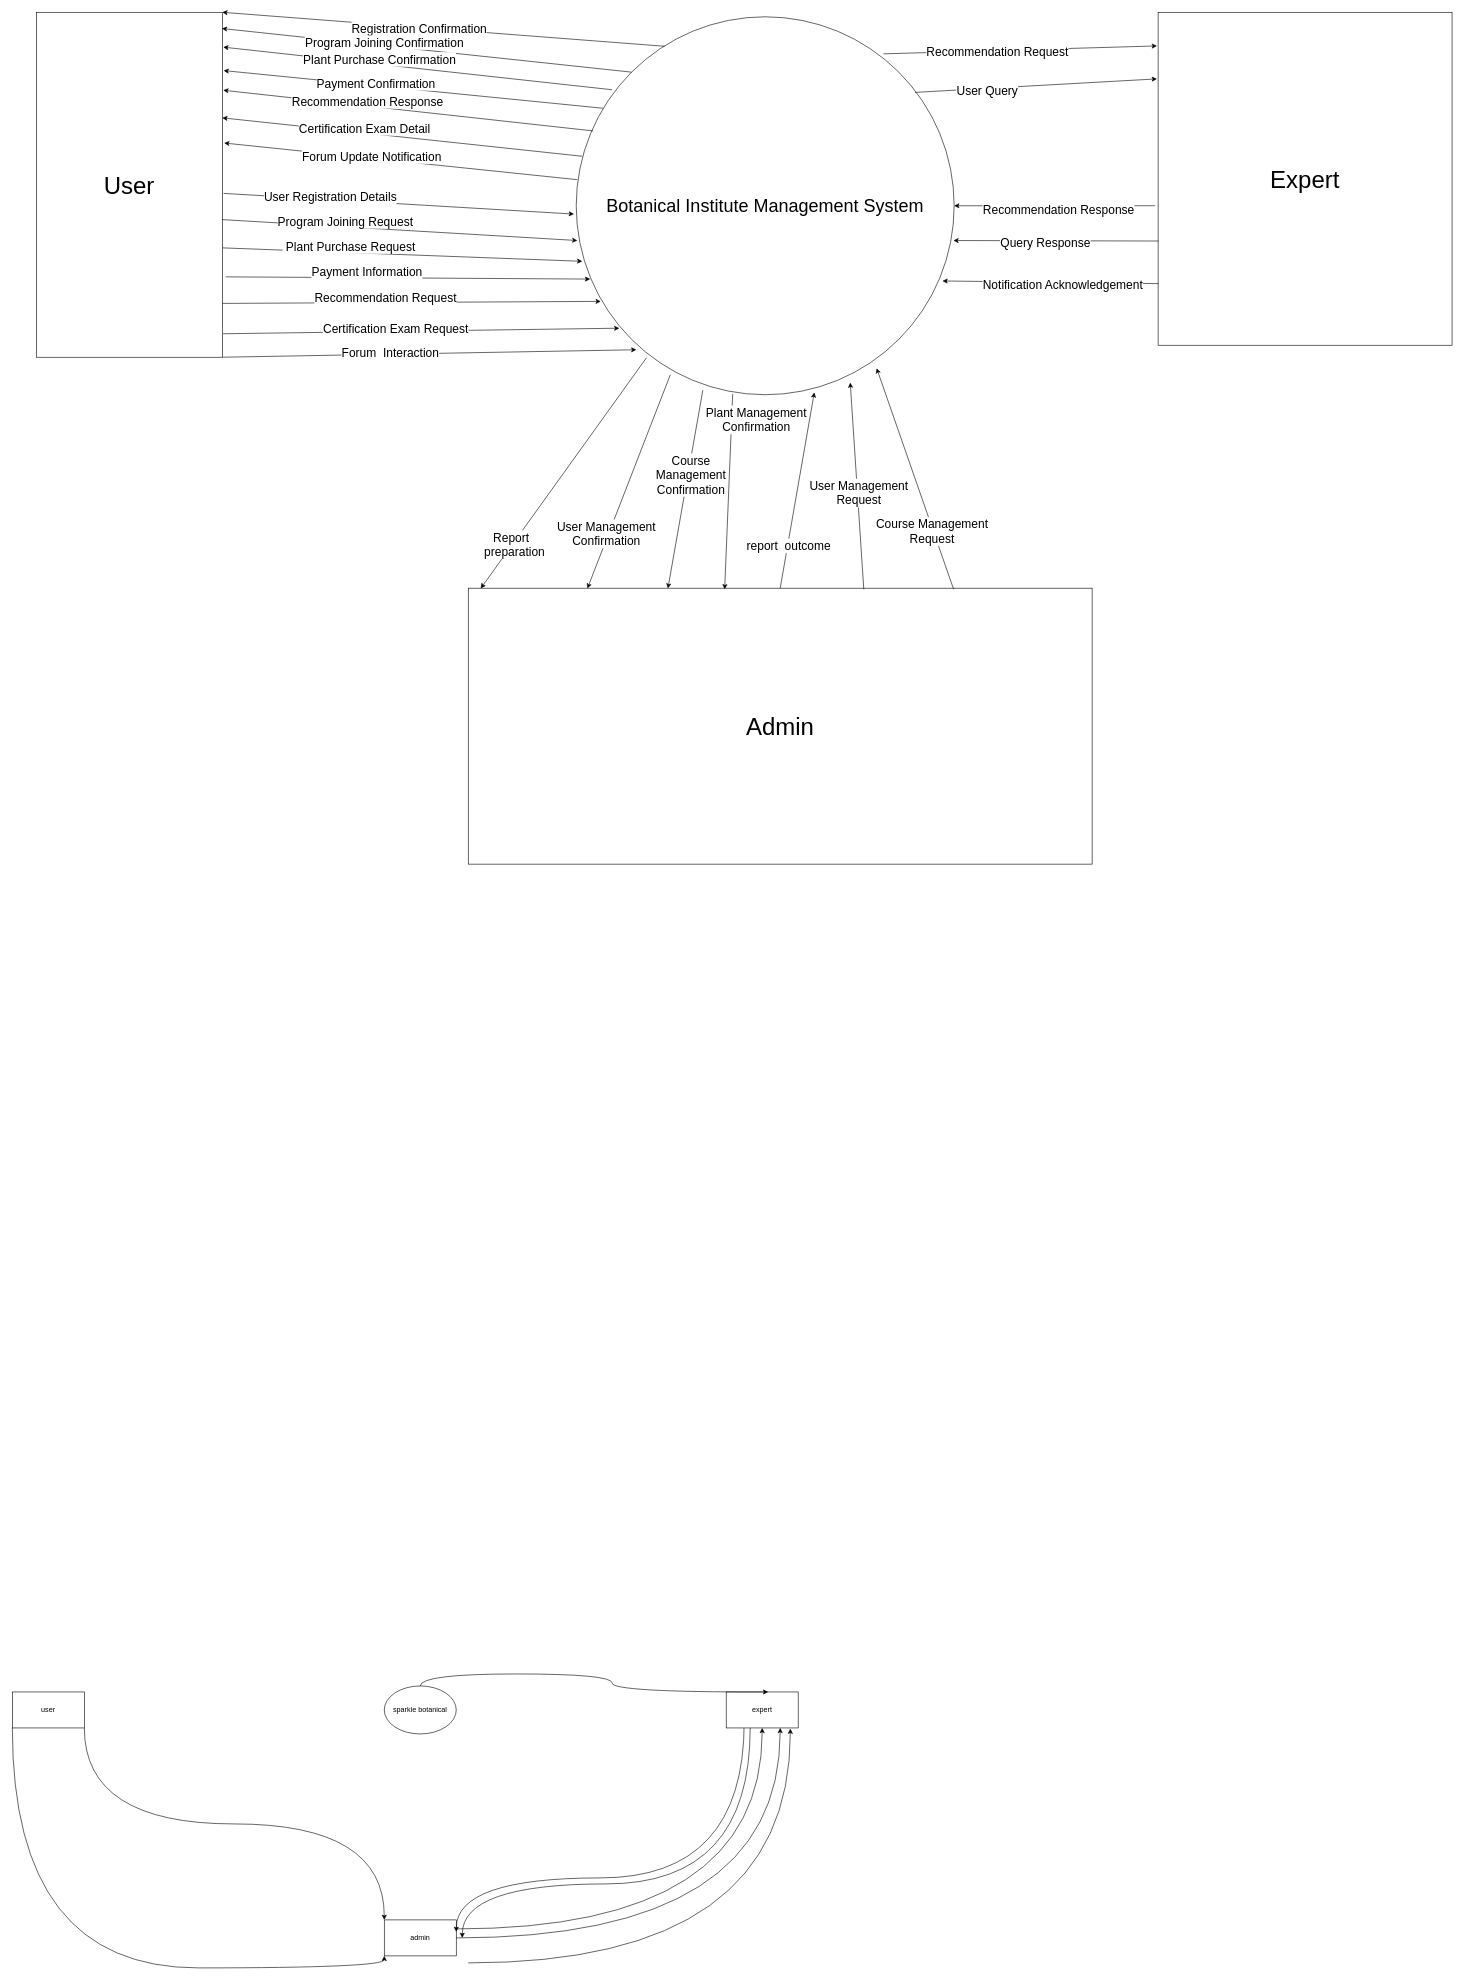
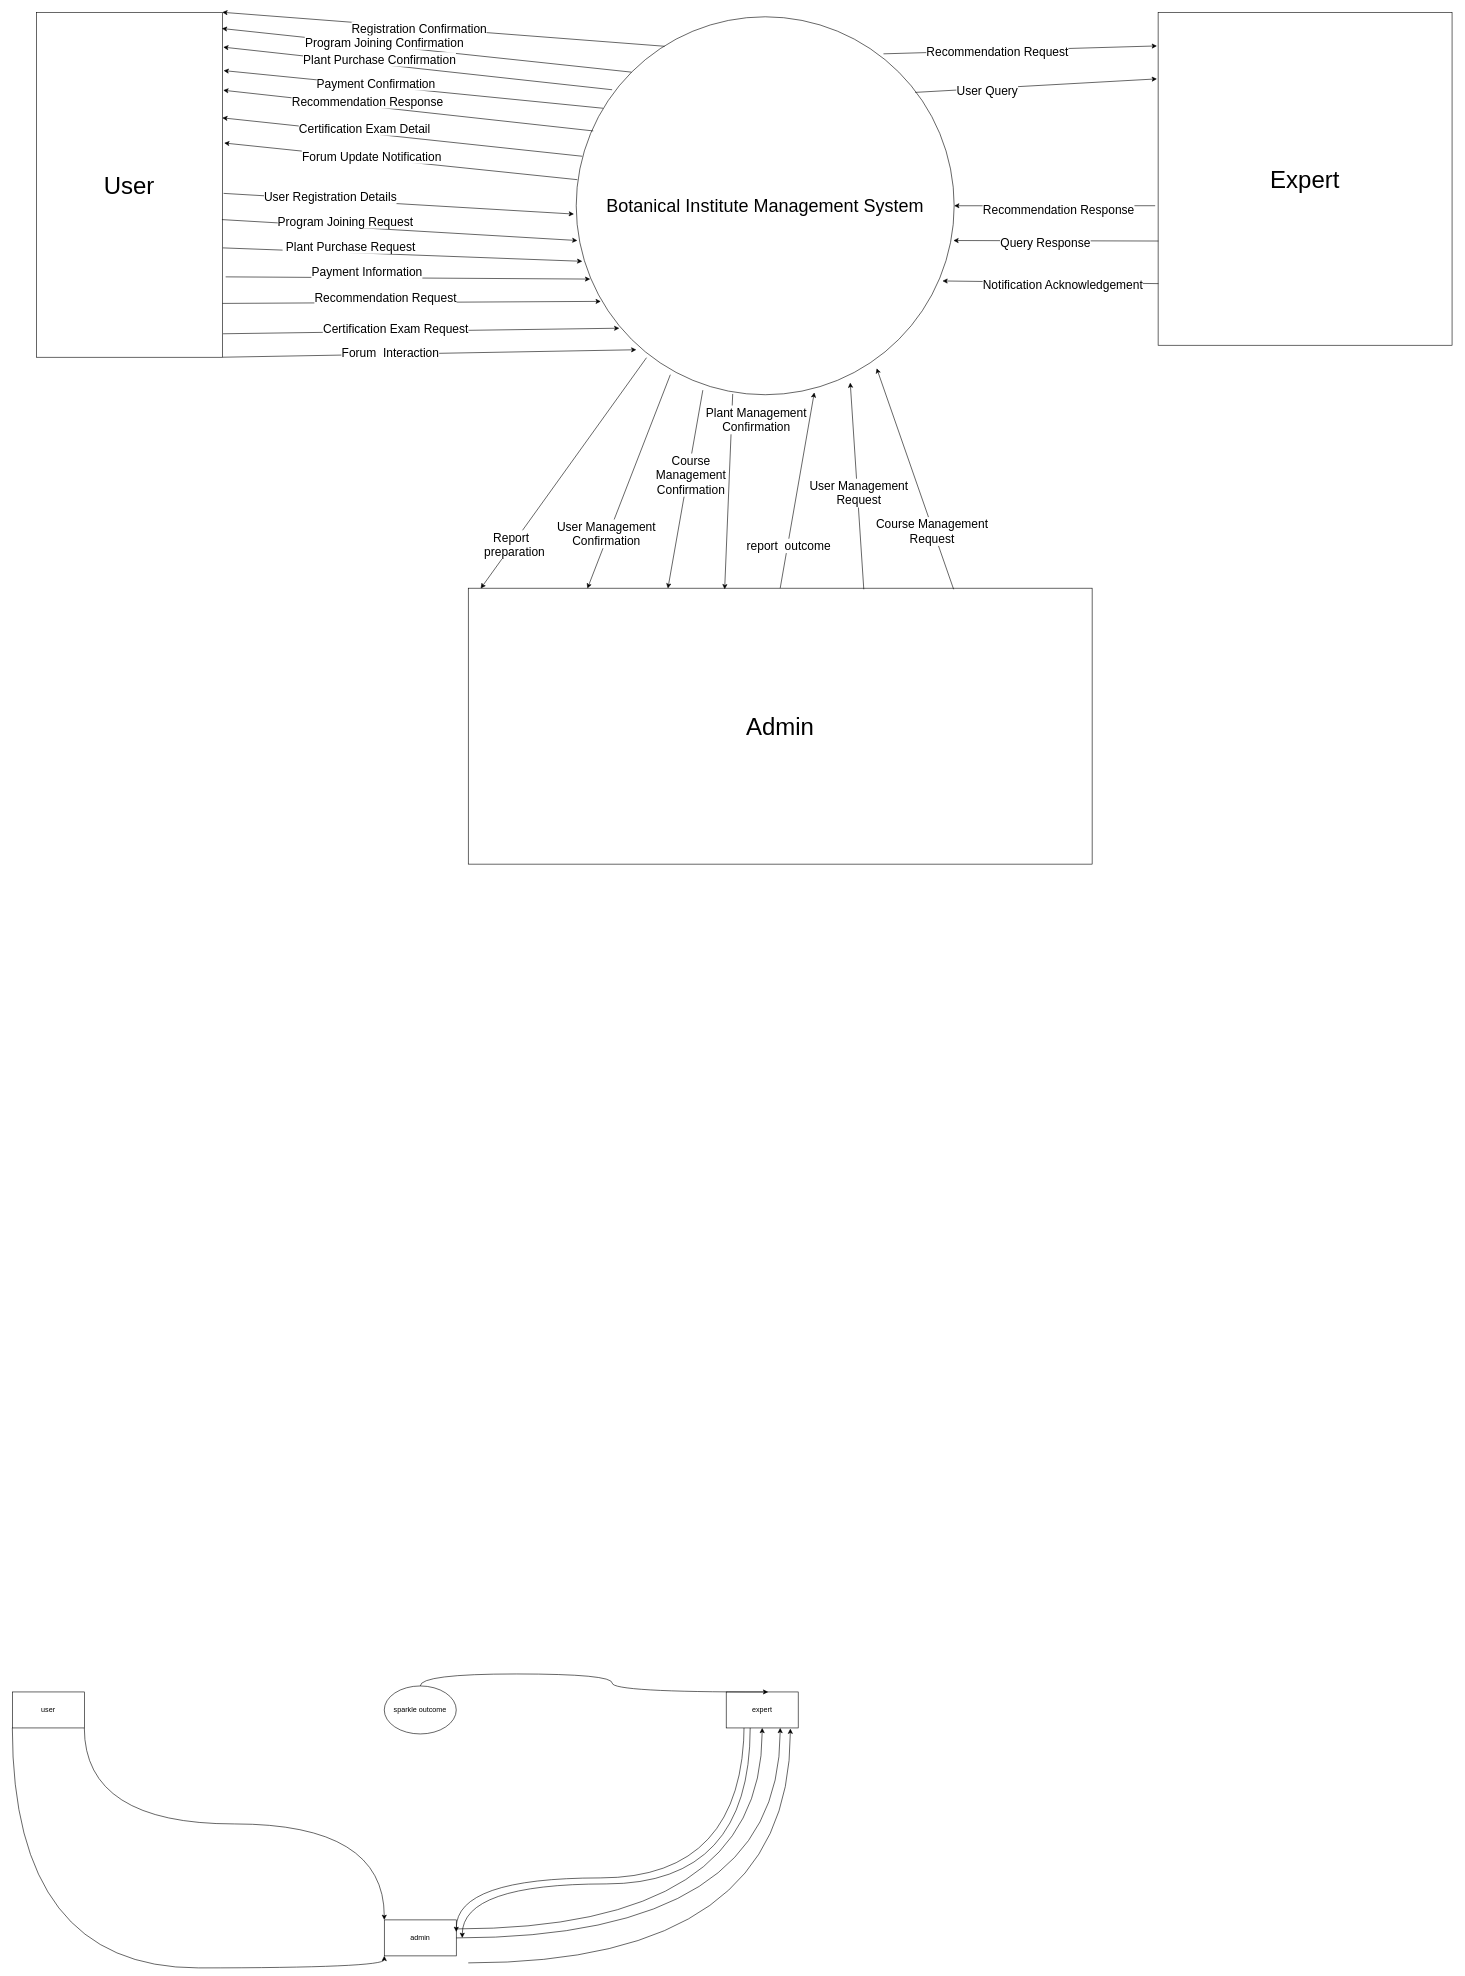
node "sparkle botanical": label "sparkle botanical" -> "sparkle outcome"
